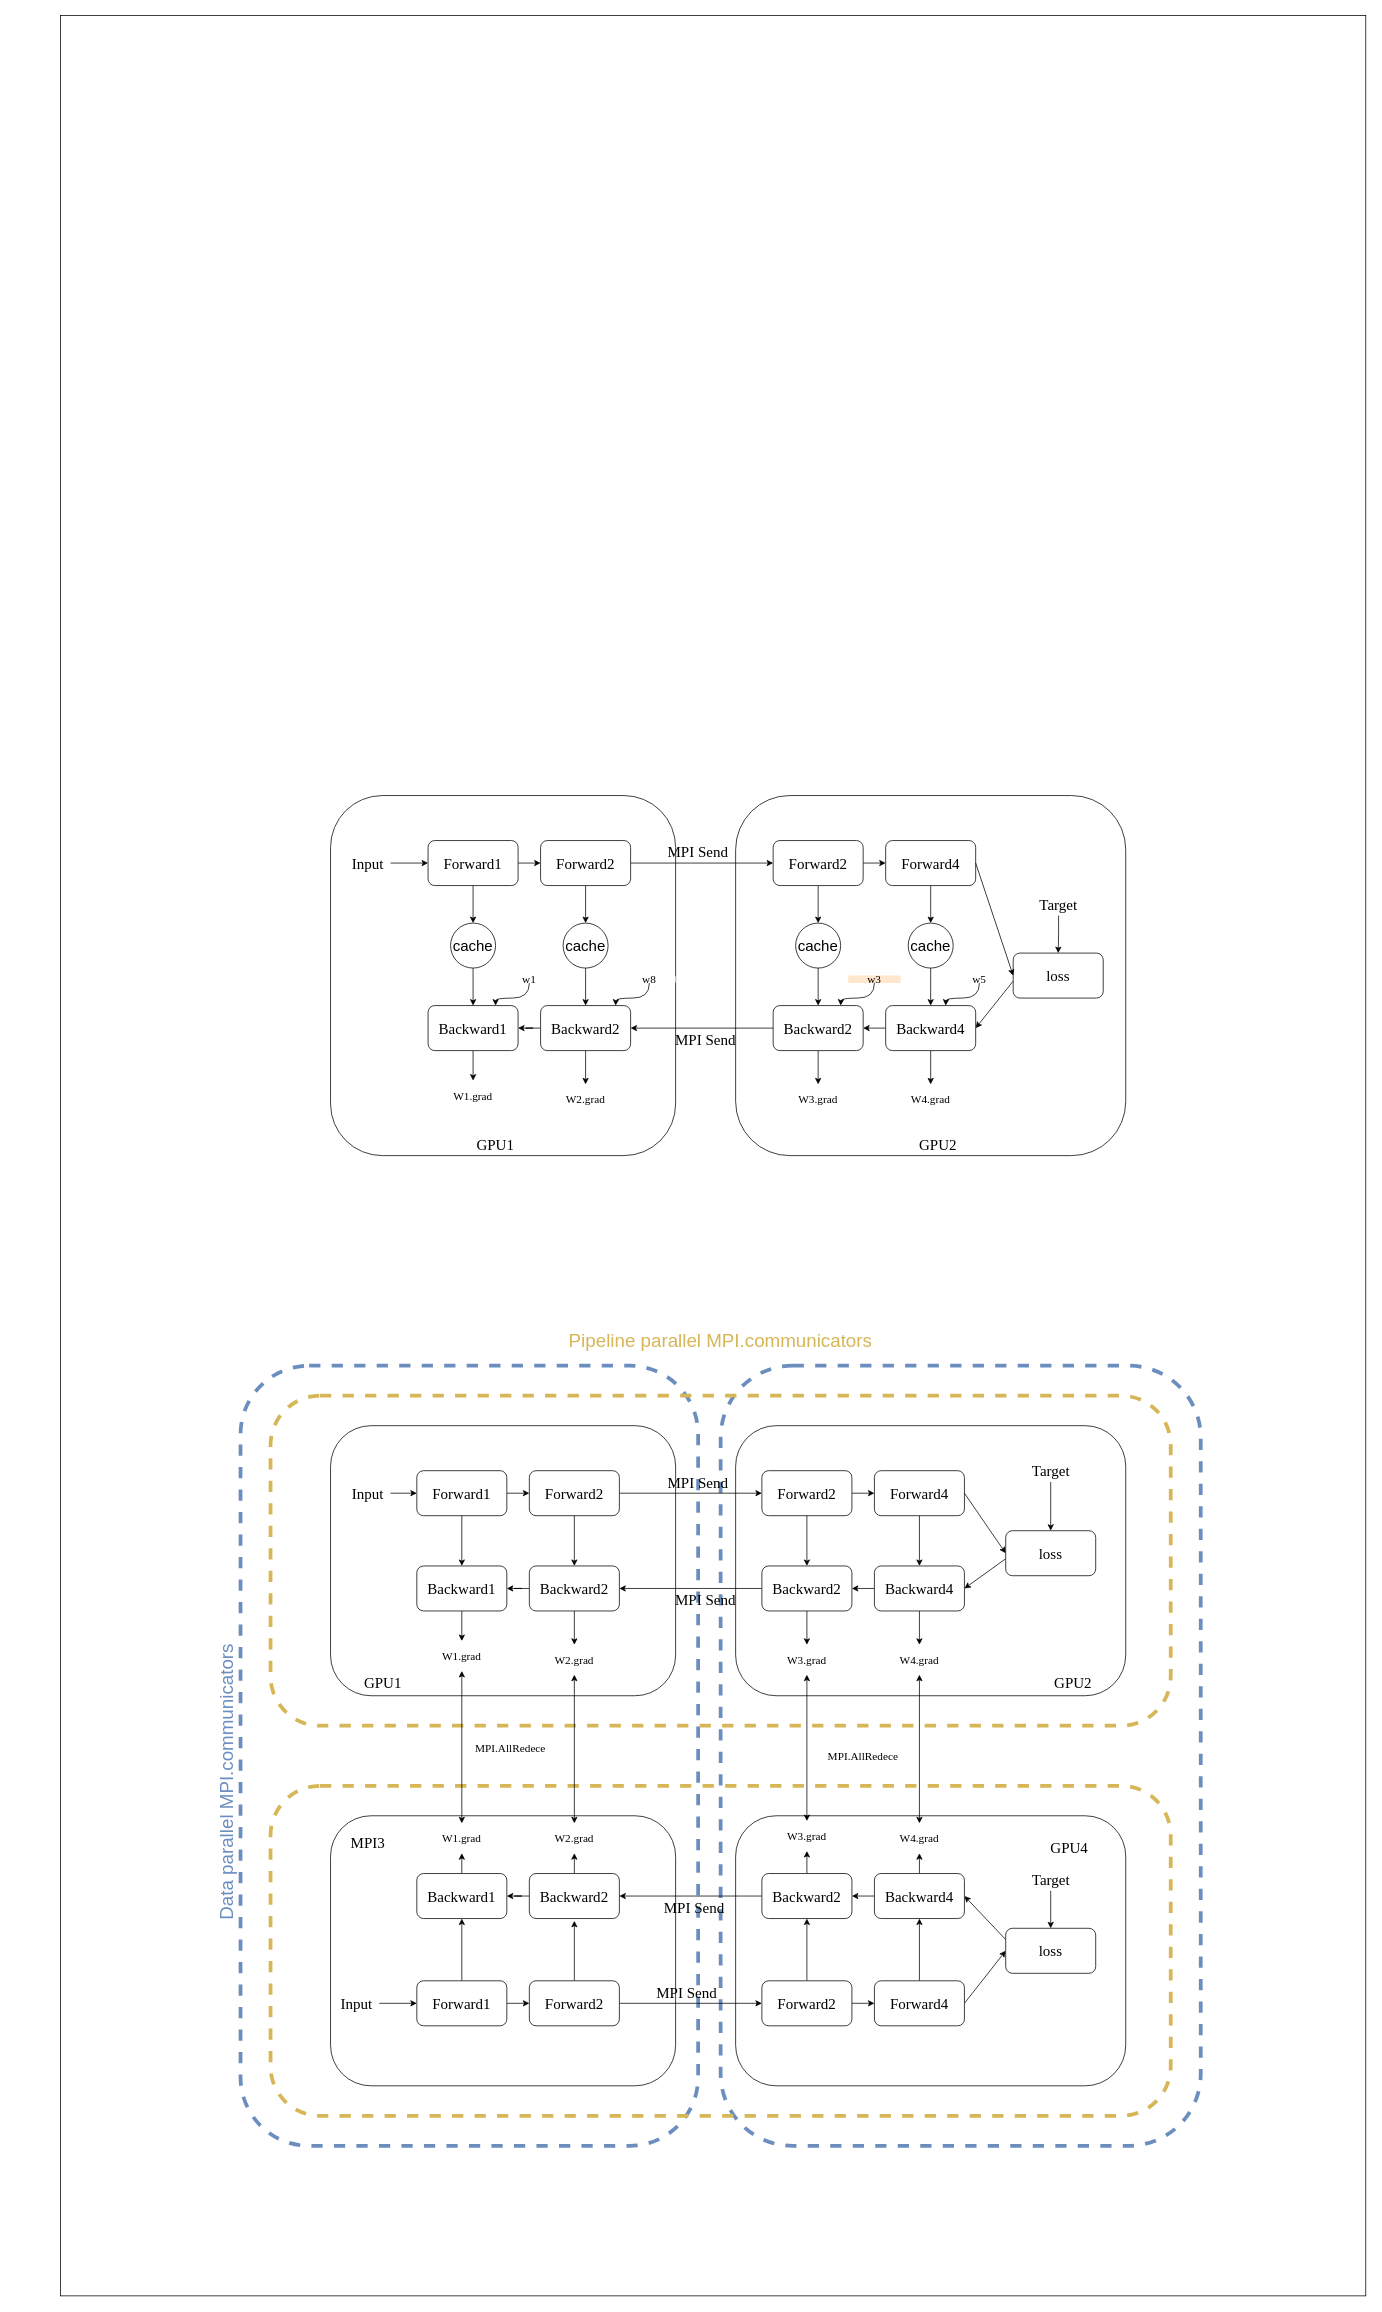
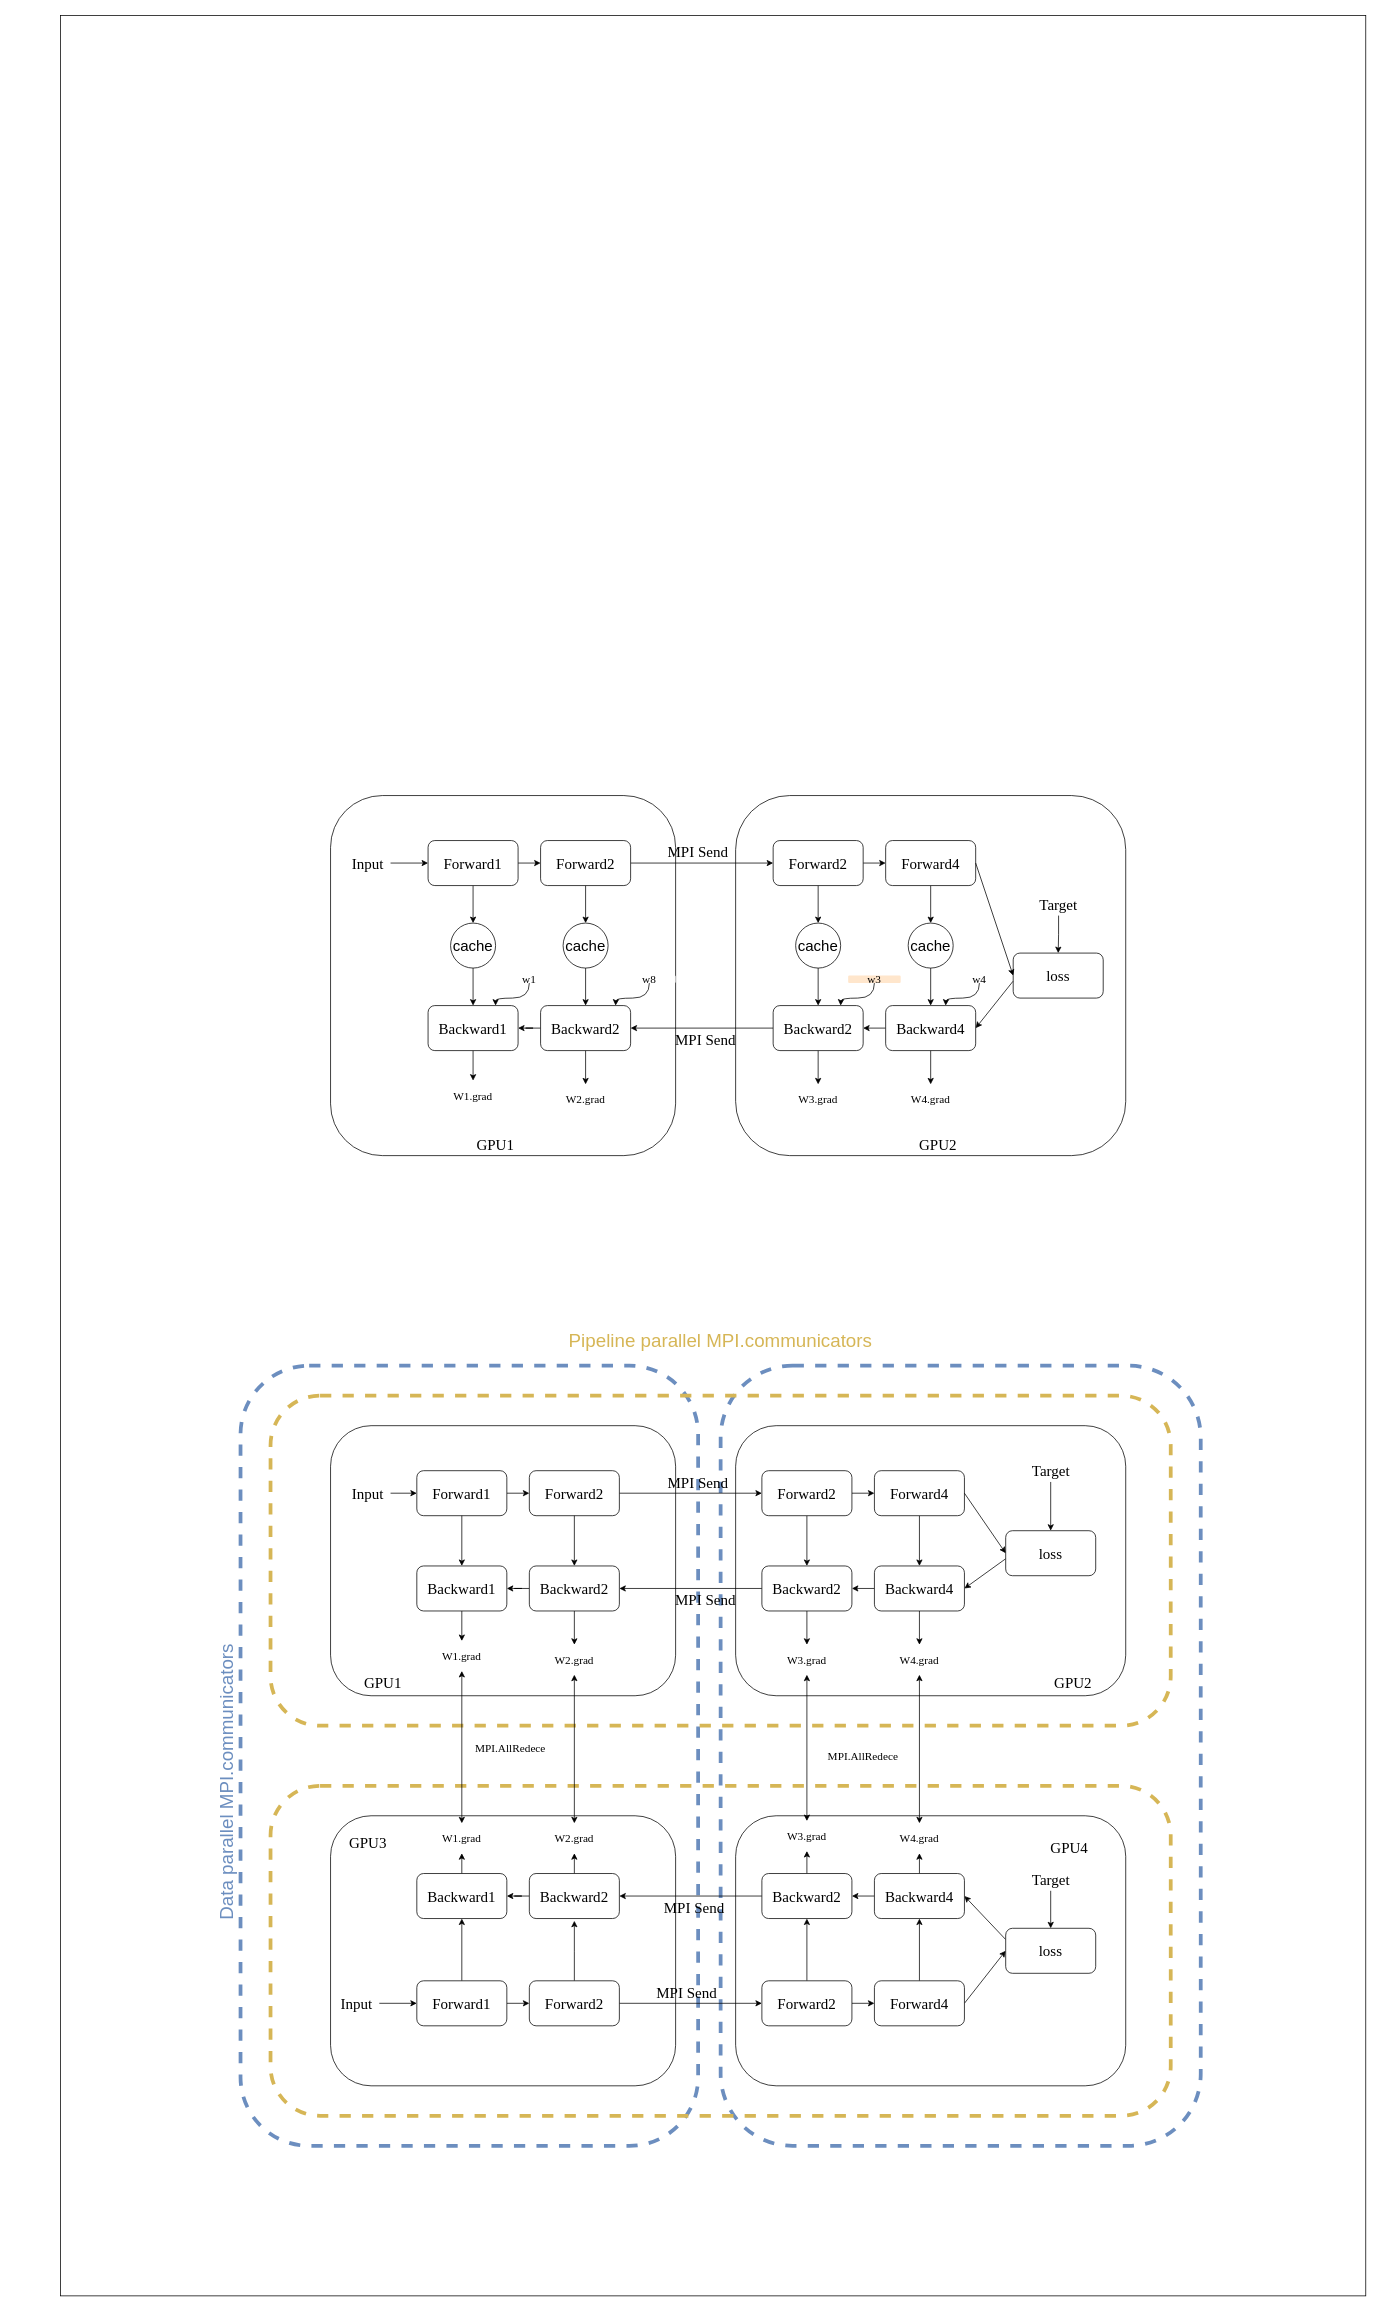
node "w5": label "w5" -> "w4"
node "MPI3": label "MPI3" -> "GPU3"
